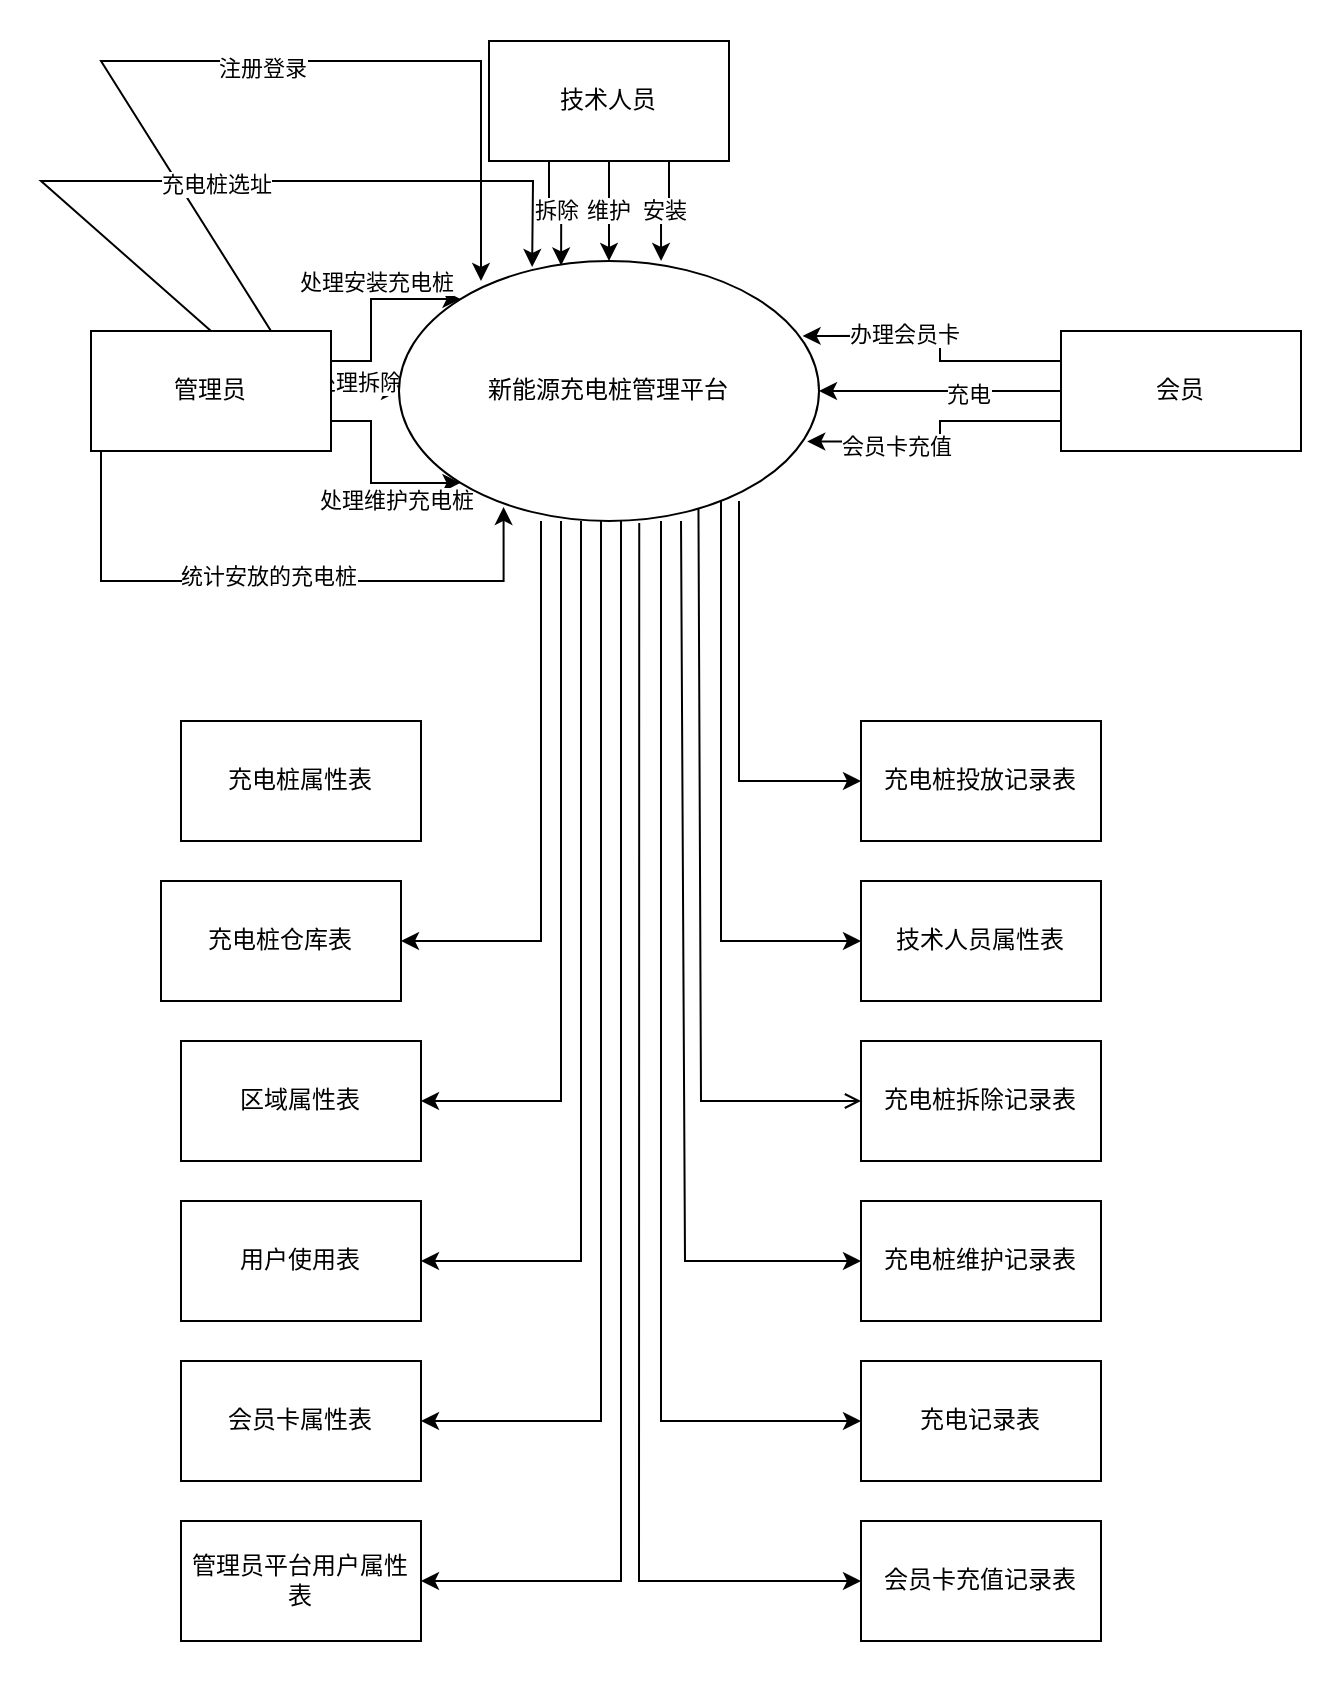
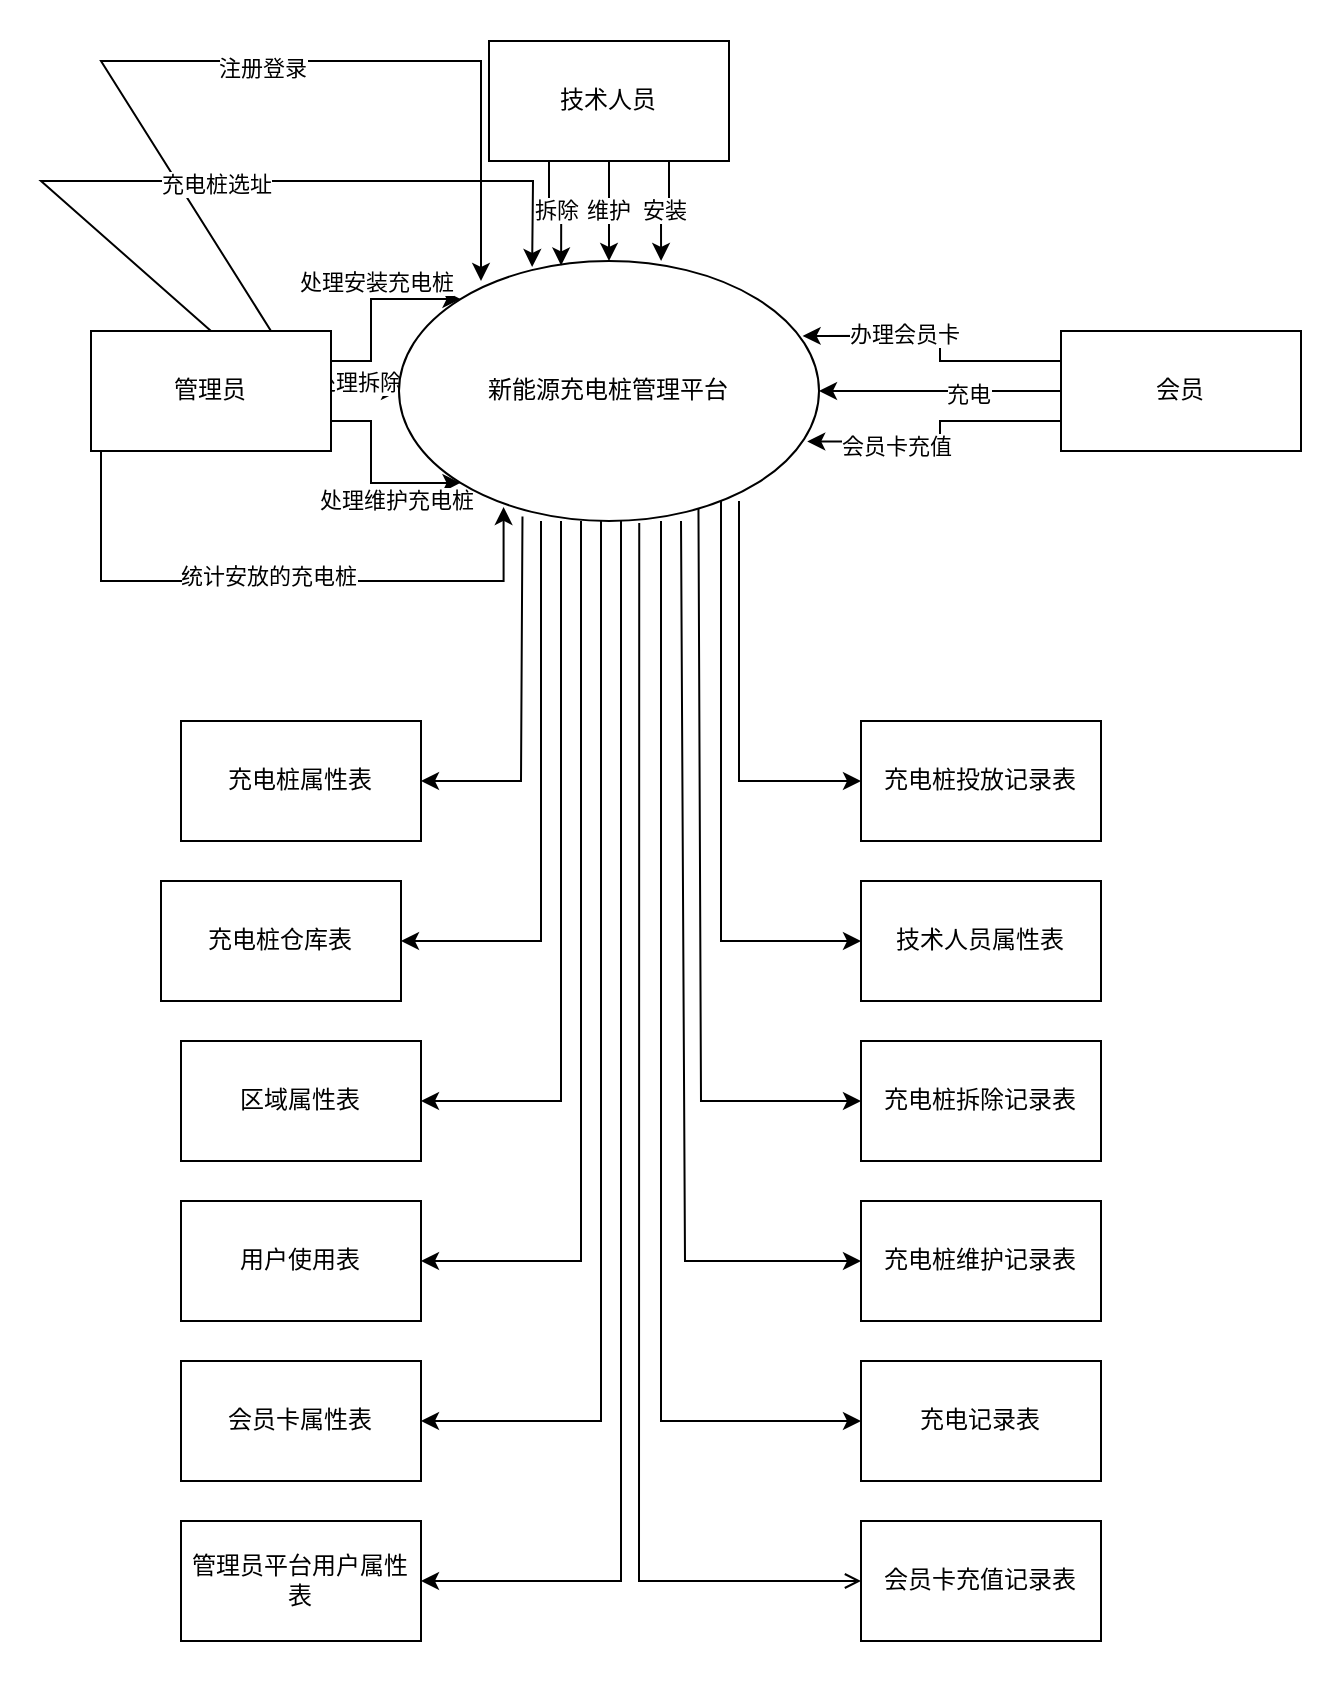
edge "新能源充电桩管理平台" -> "充电桩属性表": added
edge "新能源充电桩管理平台" -> "充电桩拆除记录表": arrowhead open -> classic
edge "新能源充电桩管理平台" -> "会员卡充值记录表": arrowhead classic -> open
